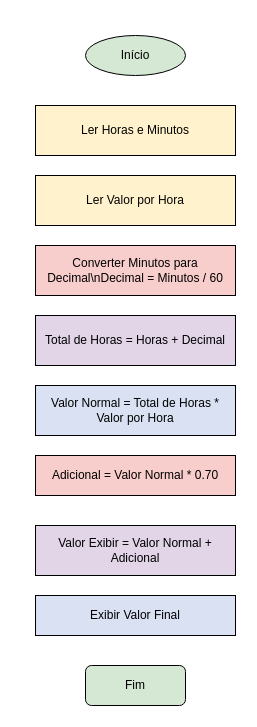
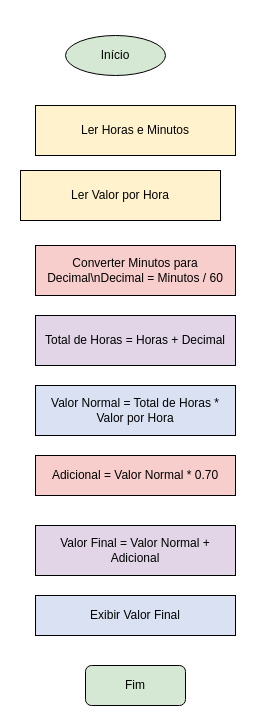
node "Início": moved (136, 56) -> (116, 56)
node "Ler Valor por Hora": moved (136, 201) -> (121, 196)
node "Valor Exibir = Valor Normal + Adicional": label "Valor Exibir = Valor Normal + Adicional" -> "Valor Final = Valor Normal + Adicional"
